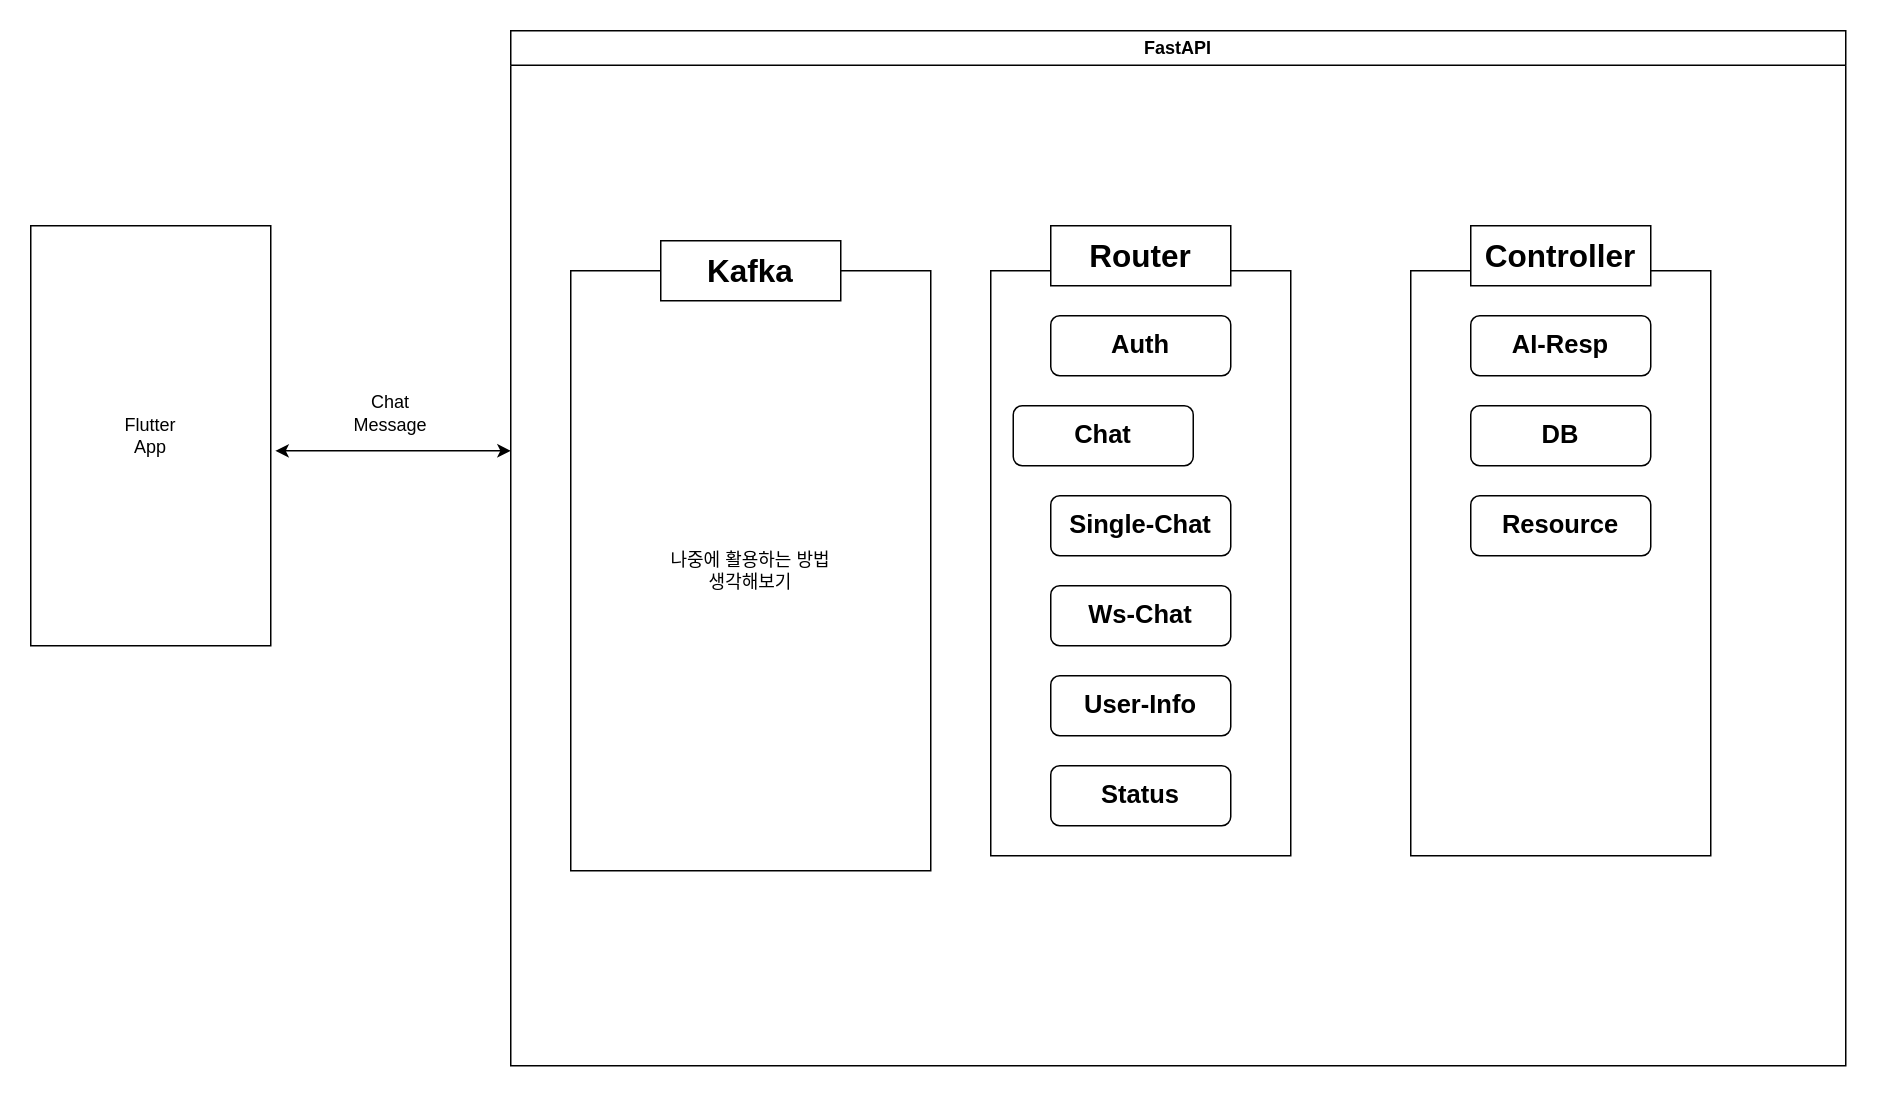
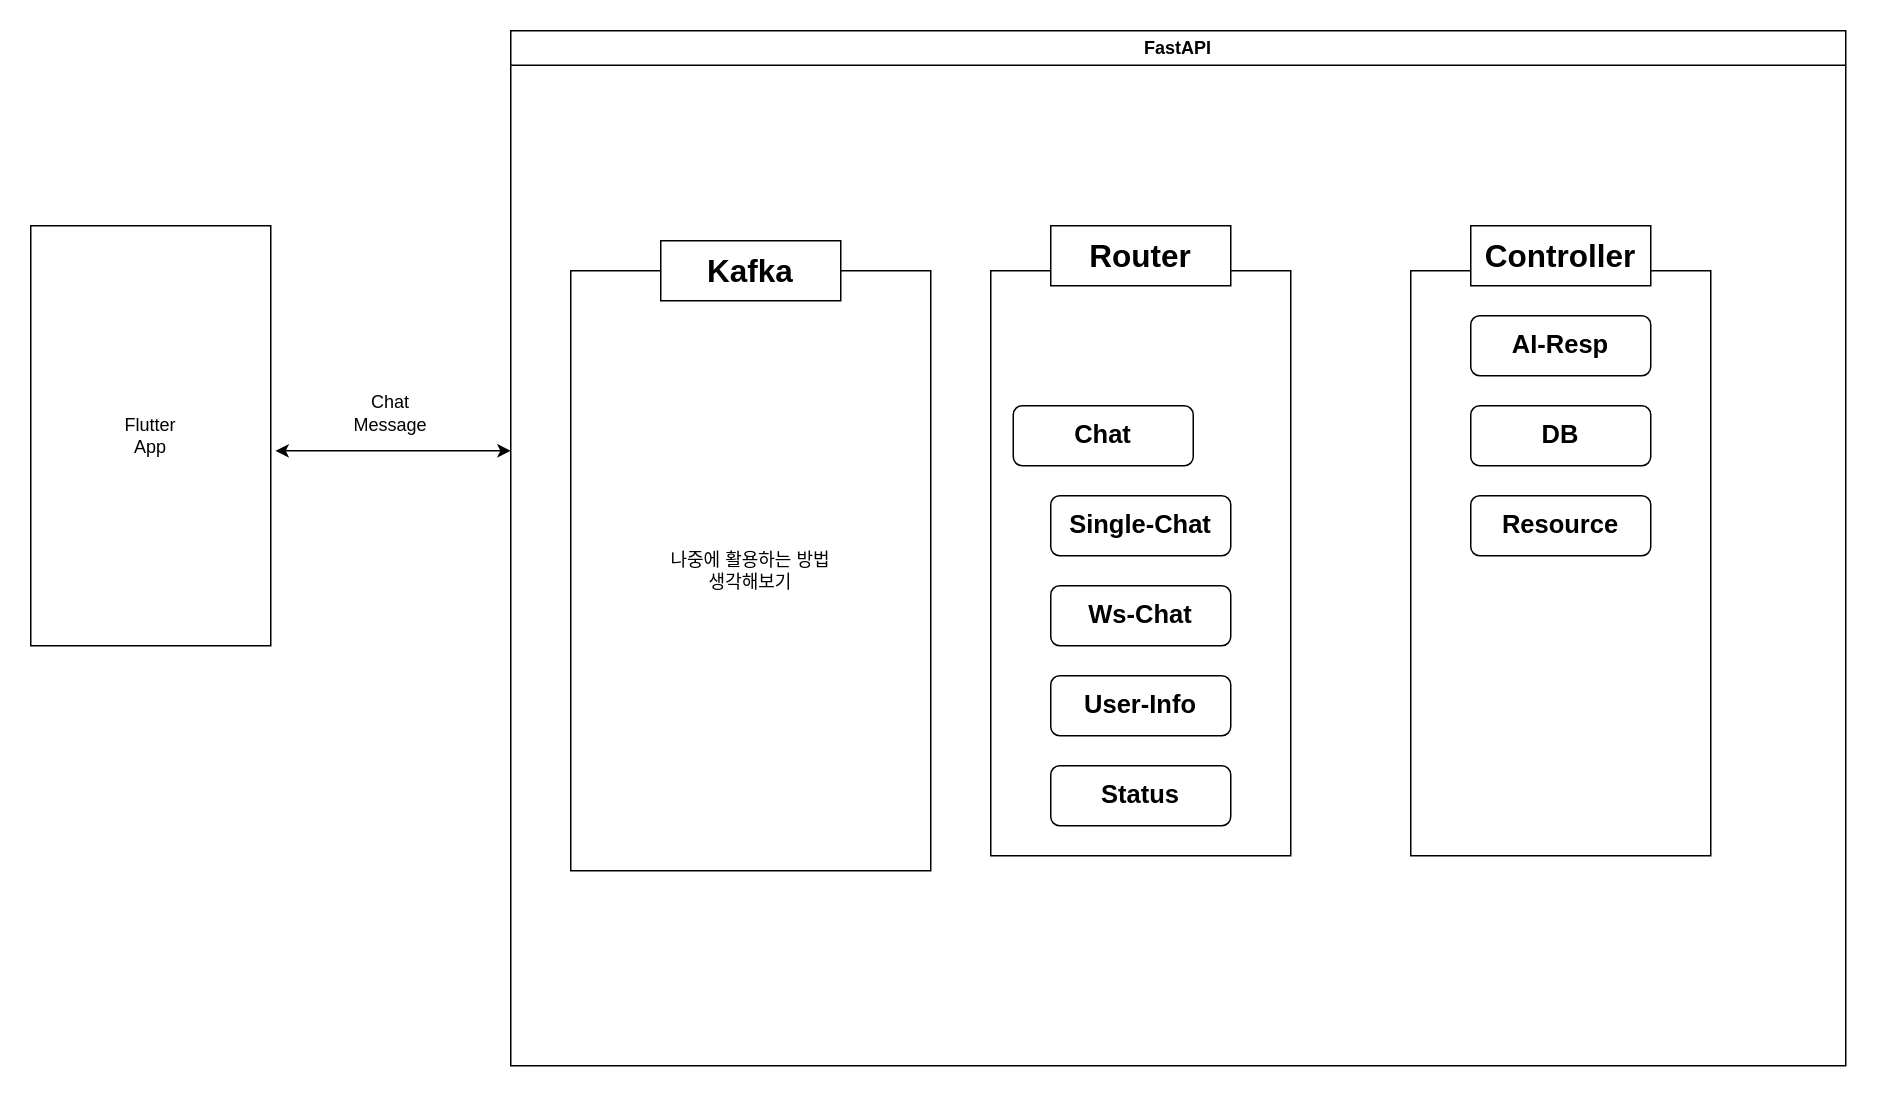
node "Auth": removed
